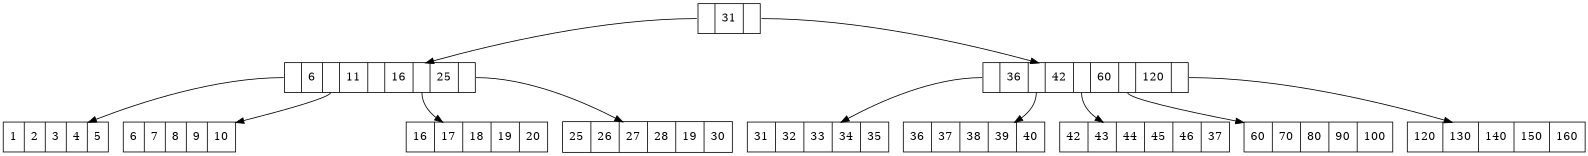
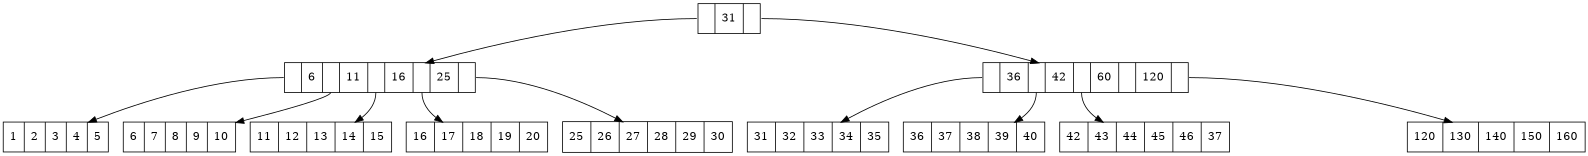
node "11": added
node "25": text "19" -> "29"
node "60": removed
